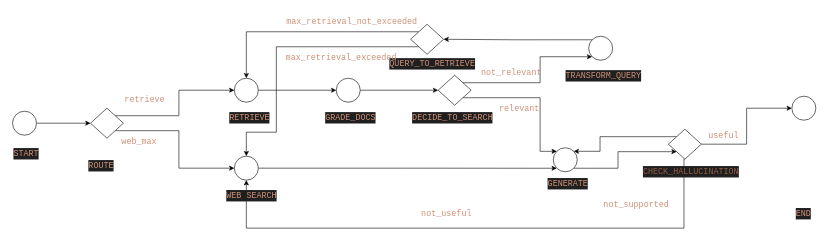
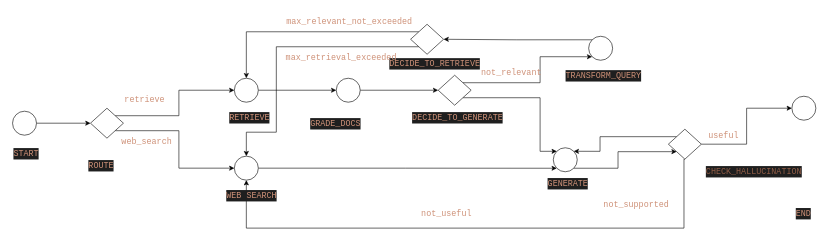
node "max_retrieval_not_exceeded": label "max_retrieval_not_exceeded" -> "max_relevant_not_exceeded"
node "QUERY_TO_RETRIEVE": label "QUERY_TO_RETRIEVE" -> "DECIDE_TO_RETRIEVE"
node "relevant": removed
node "GRADE_DOCS": moved (348, 117) -> (333, 123)
node "DECIDE_TO_SEARCH": label "DECIDE_TO_SEARCH" -> "DECIDE_TO_GENERATE"
node "web_max": label "web_max" -> "web_search"
node "CHECK_HALLUCINATION": moved (687, 174) -> (750, 174)
